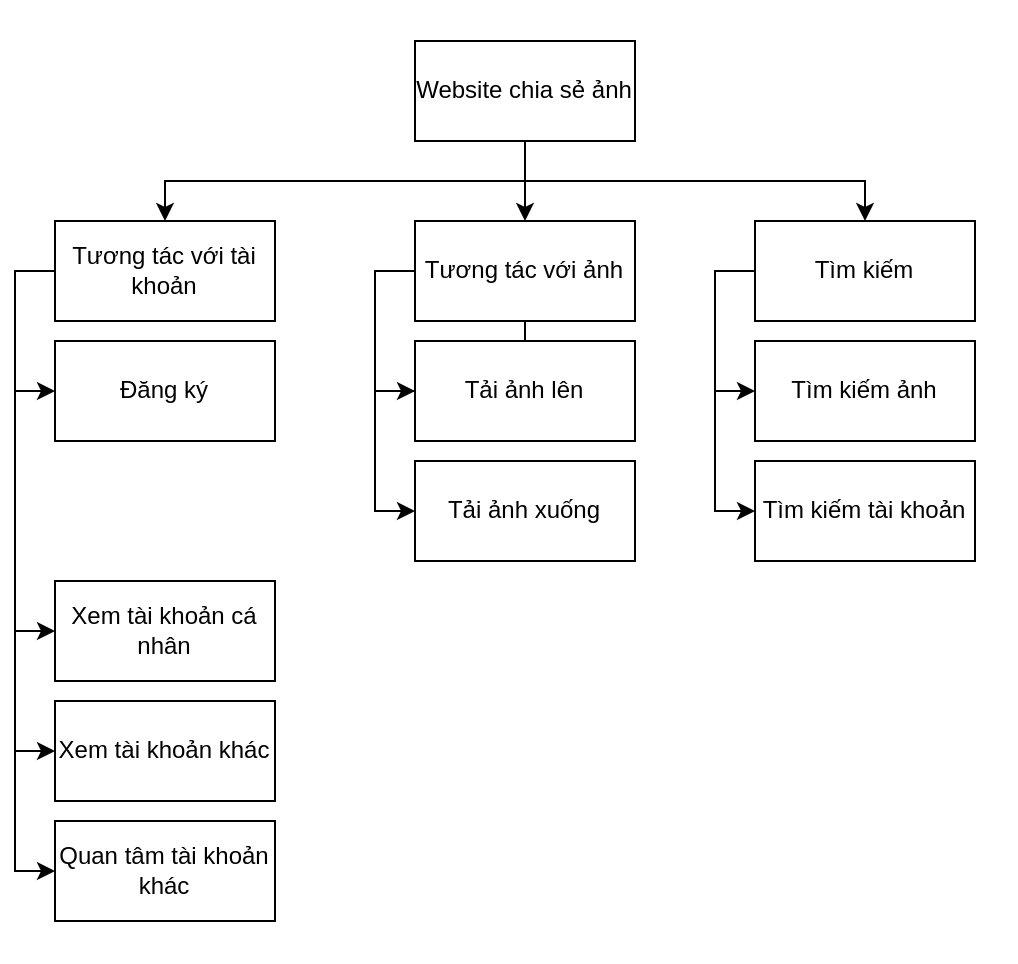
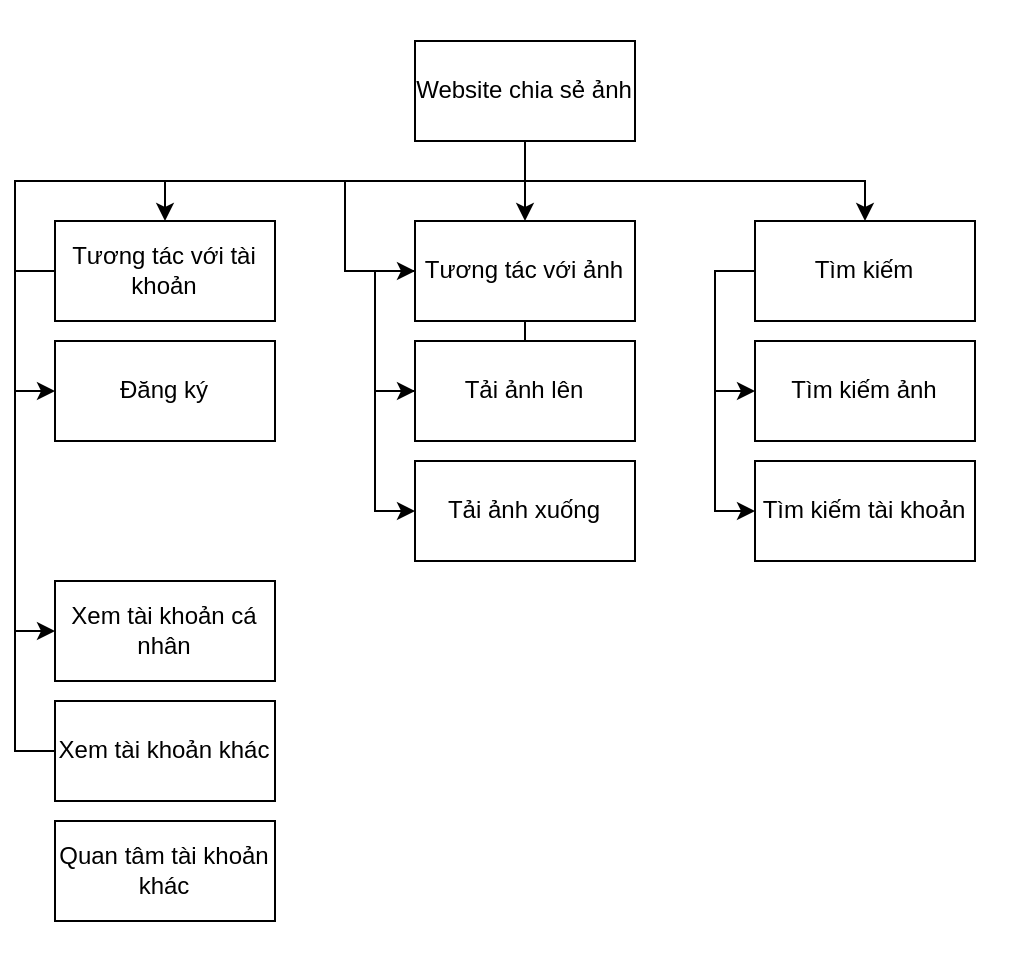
edge "Tương tác với tài khoản" -> "Xem tài khoản khác": arrowhead classic -> none
edge "Tương tác với tài khoản" -> "Quan tâm tài khoản khác": now "Tương tác với tài khoản" -> "Tương tác với ảnh"
